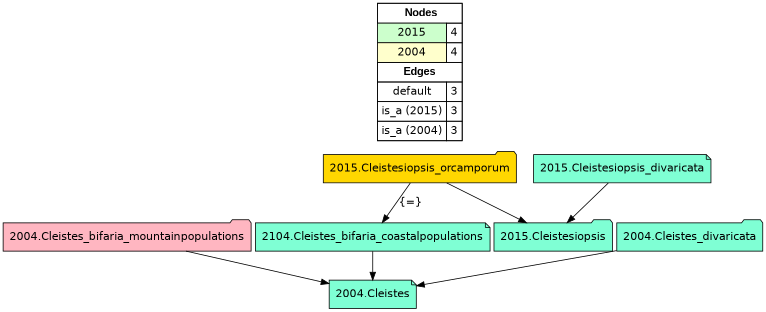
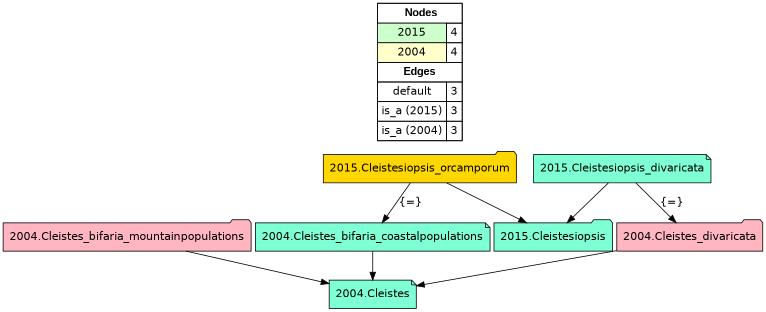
edge "2015.Cleistesiopsis_divaricata" -> "2004.Cleistes_divaricata": added, label "{=}"
node "2104.Cleistes_bifaria_coastalpopulations": label "2104.Cleistes_bifaria_coastalpopulations" -> "2004.Cleistes_bifaria_coastalpopulations"
node "2004.Cleistes_divaricata": fillcolor aquamarine -> lightpink
